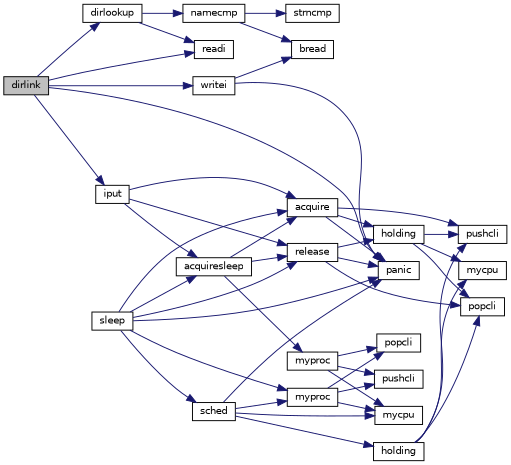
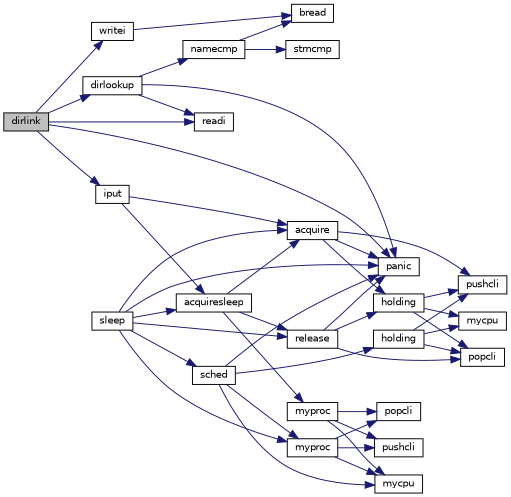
edge "writei" -> "panic": now "dirlookup" -> "panic"
edge "iput" -> "release": removed
